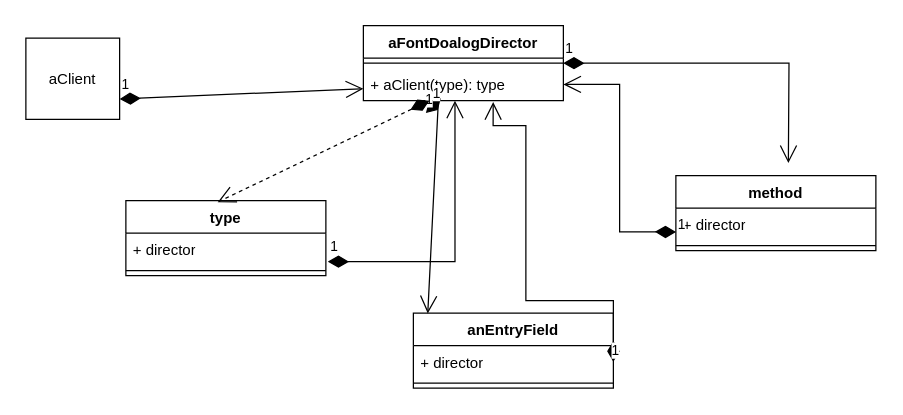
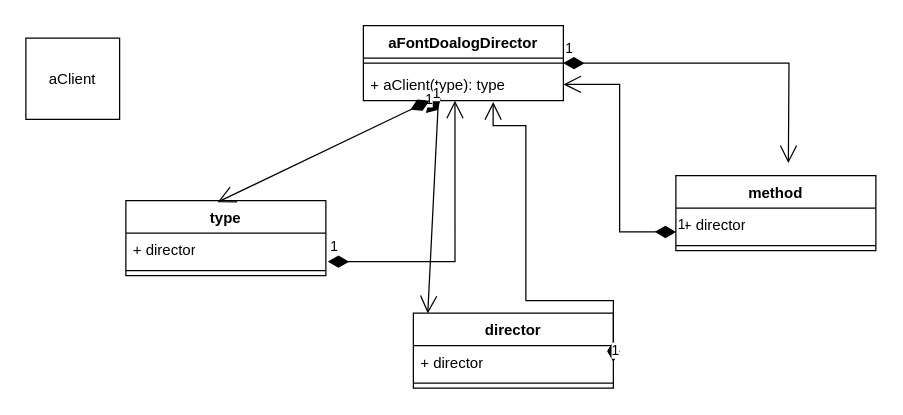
edge "aClient" -- "+ aClient(type): type": removed, label "1"
edge "+ aClient(type): type" -- "type": style dashed -> solid
node "anEntryField": label "anEntryField" -> "director"
